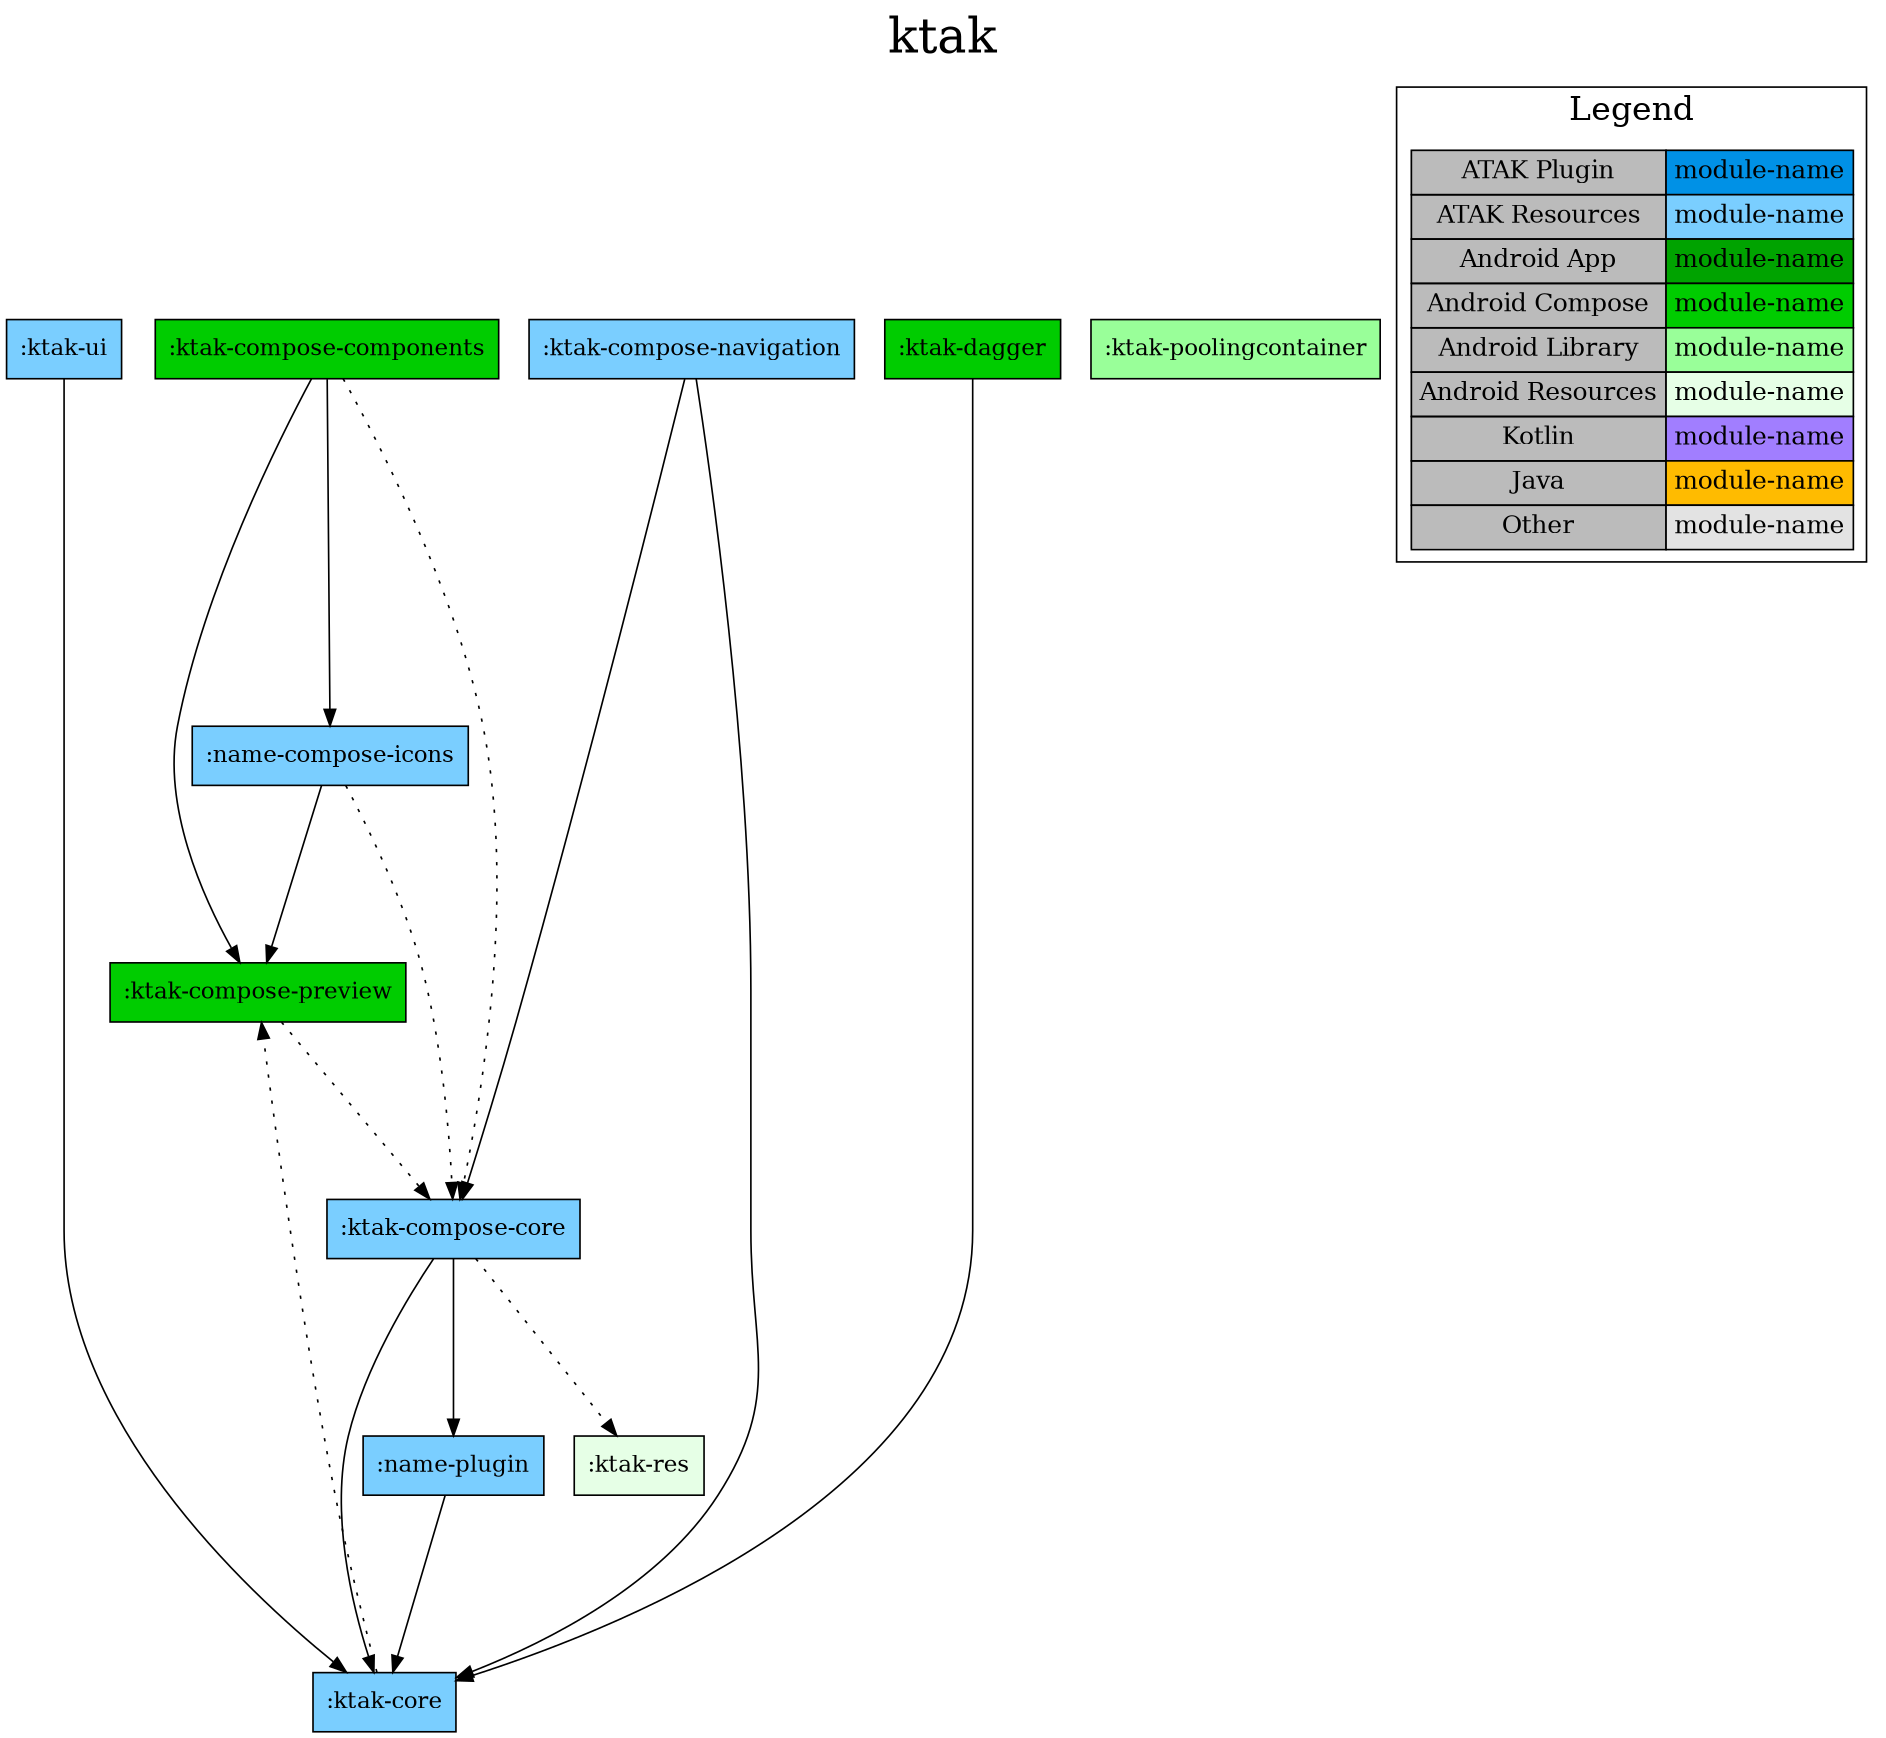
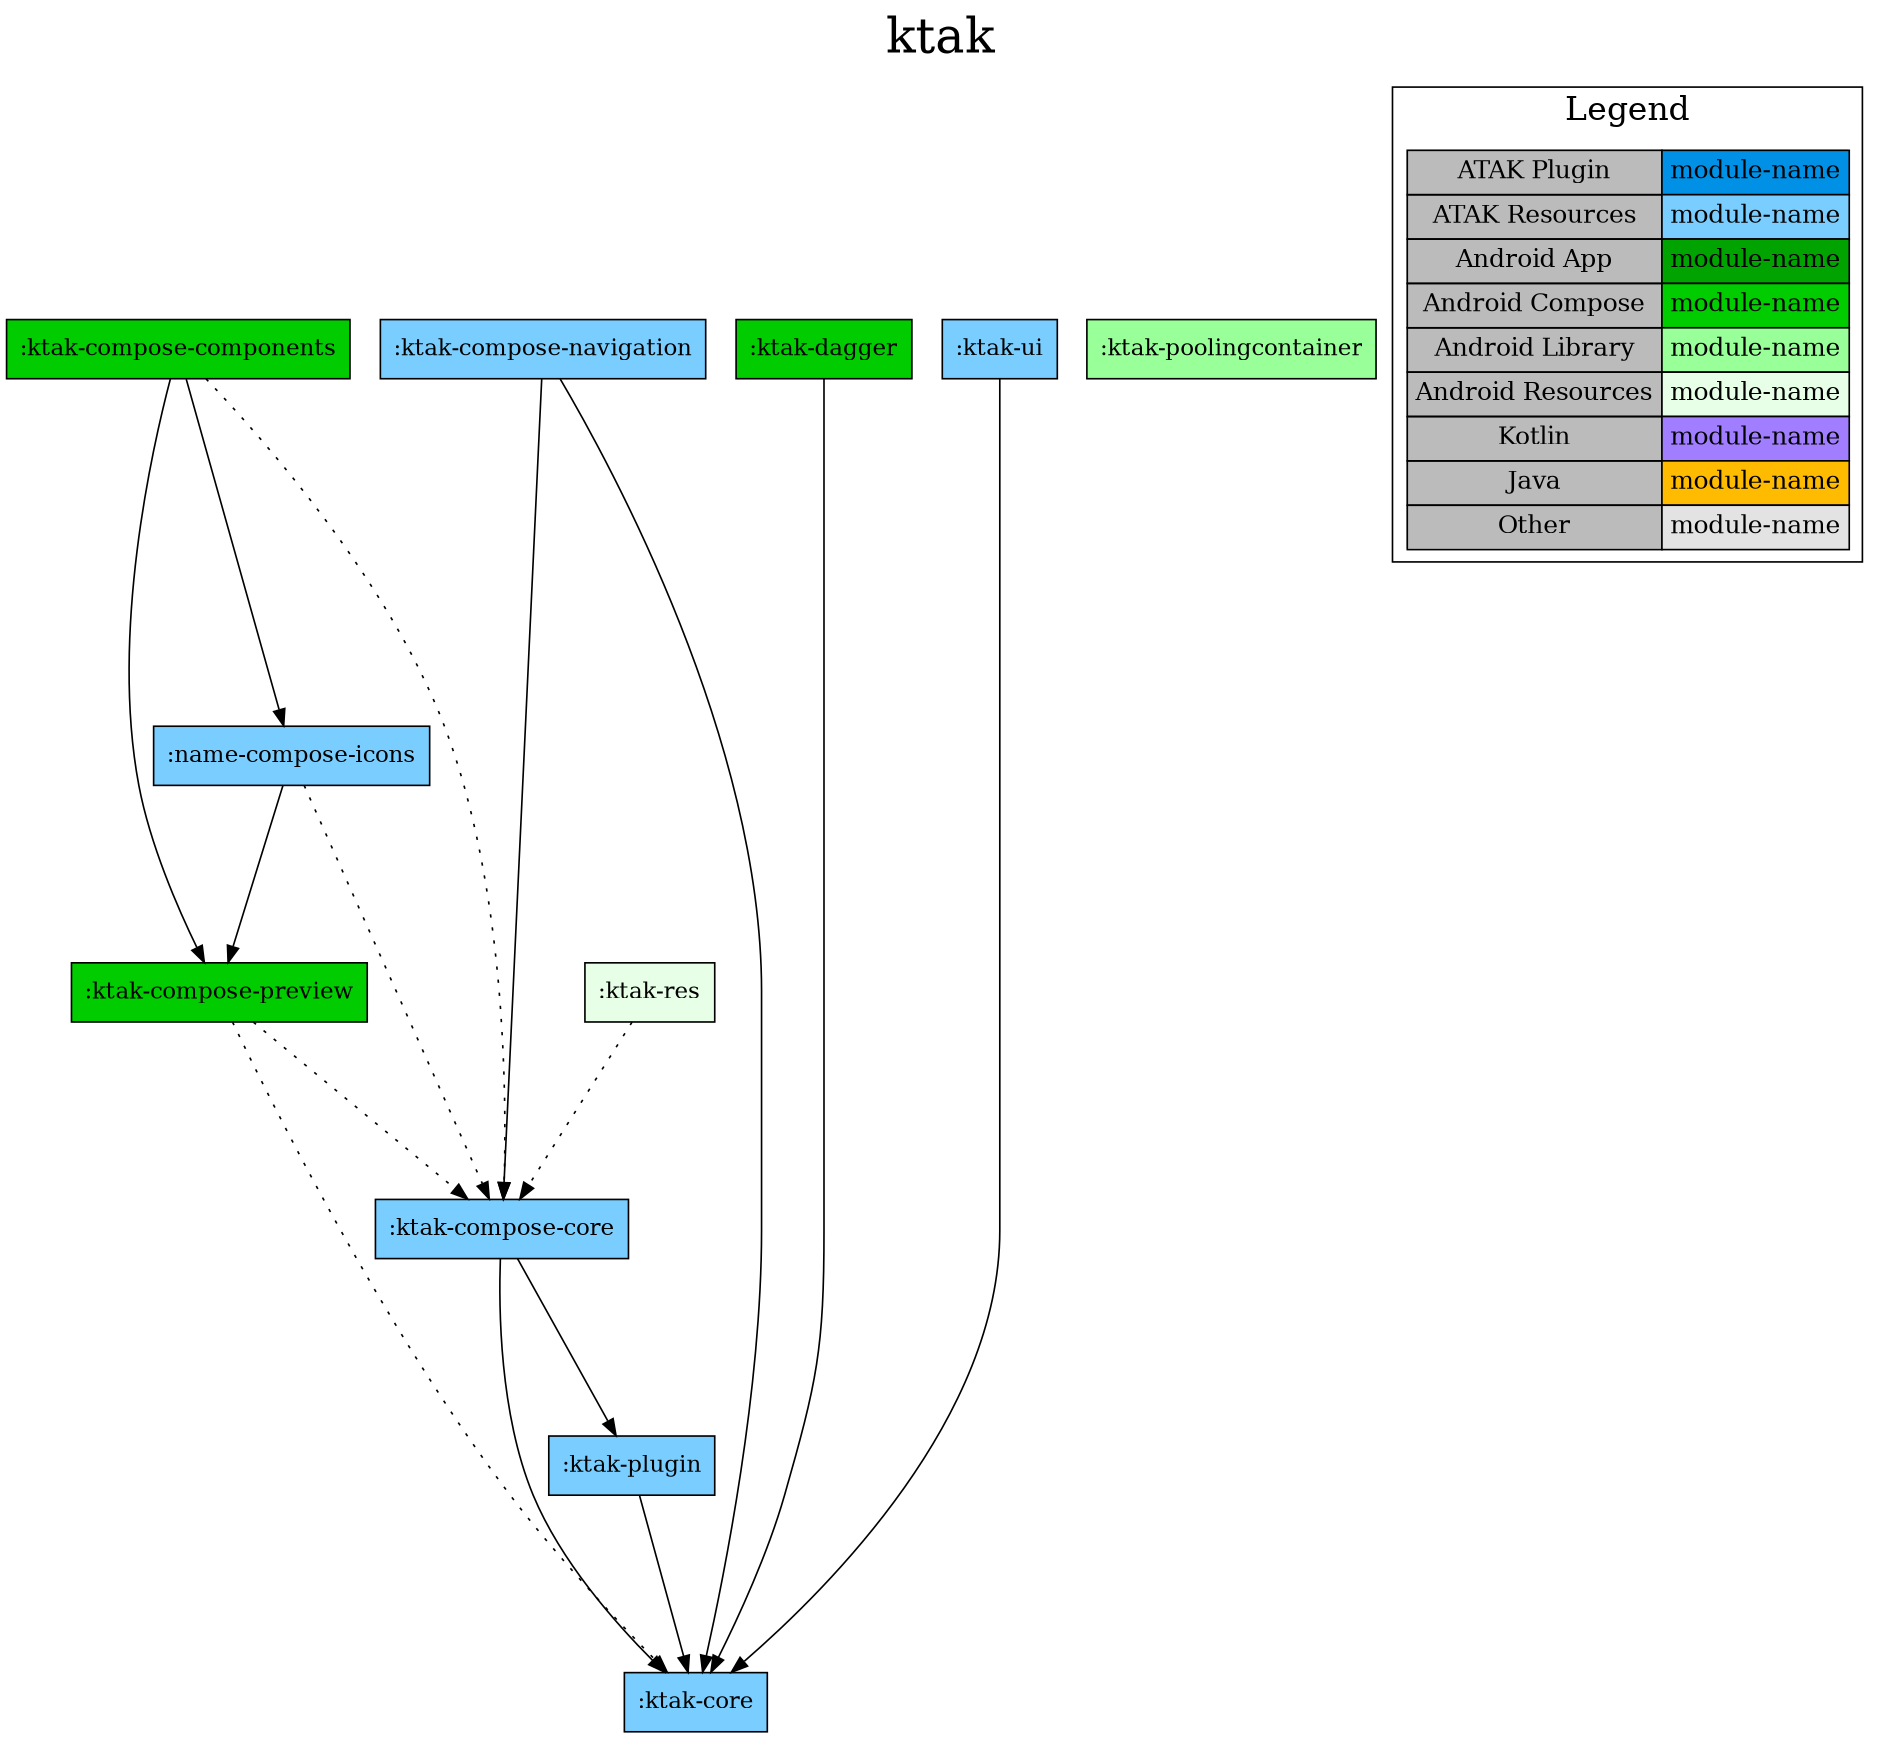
edge ":ktak-compose-core" -> ":ktak-res": reversed
edge ":ktak-core" -> ":ktak-compose-preview": reversed
node ":name-plugin": label ":name-plugin" -> ":ktak-plugin"
